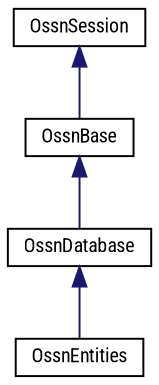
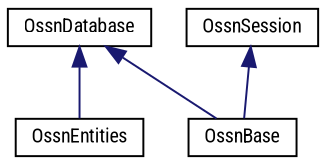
edge "OssnDatabase" -> "OssnBase": reversed
